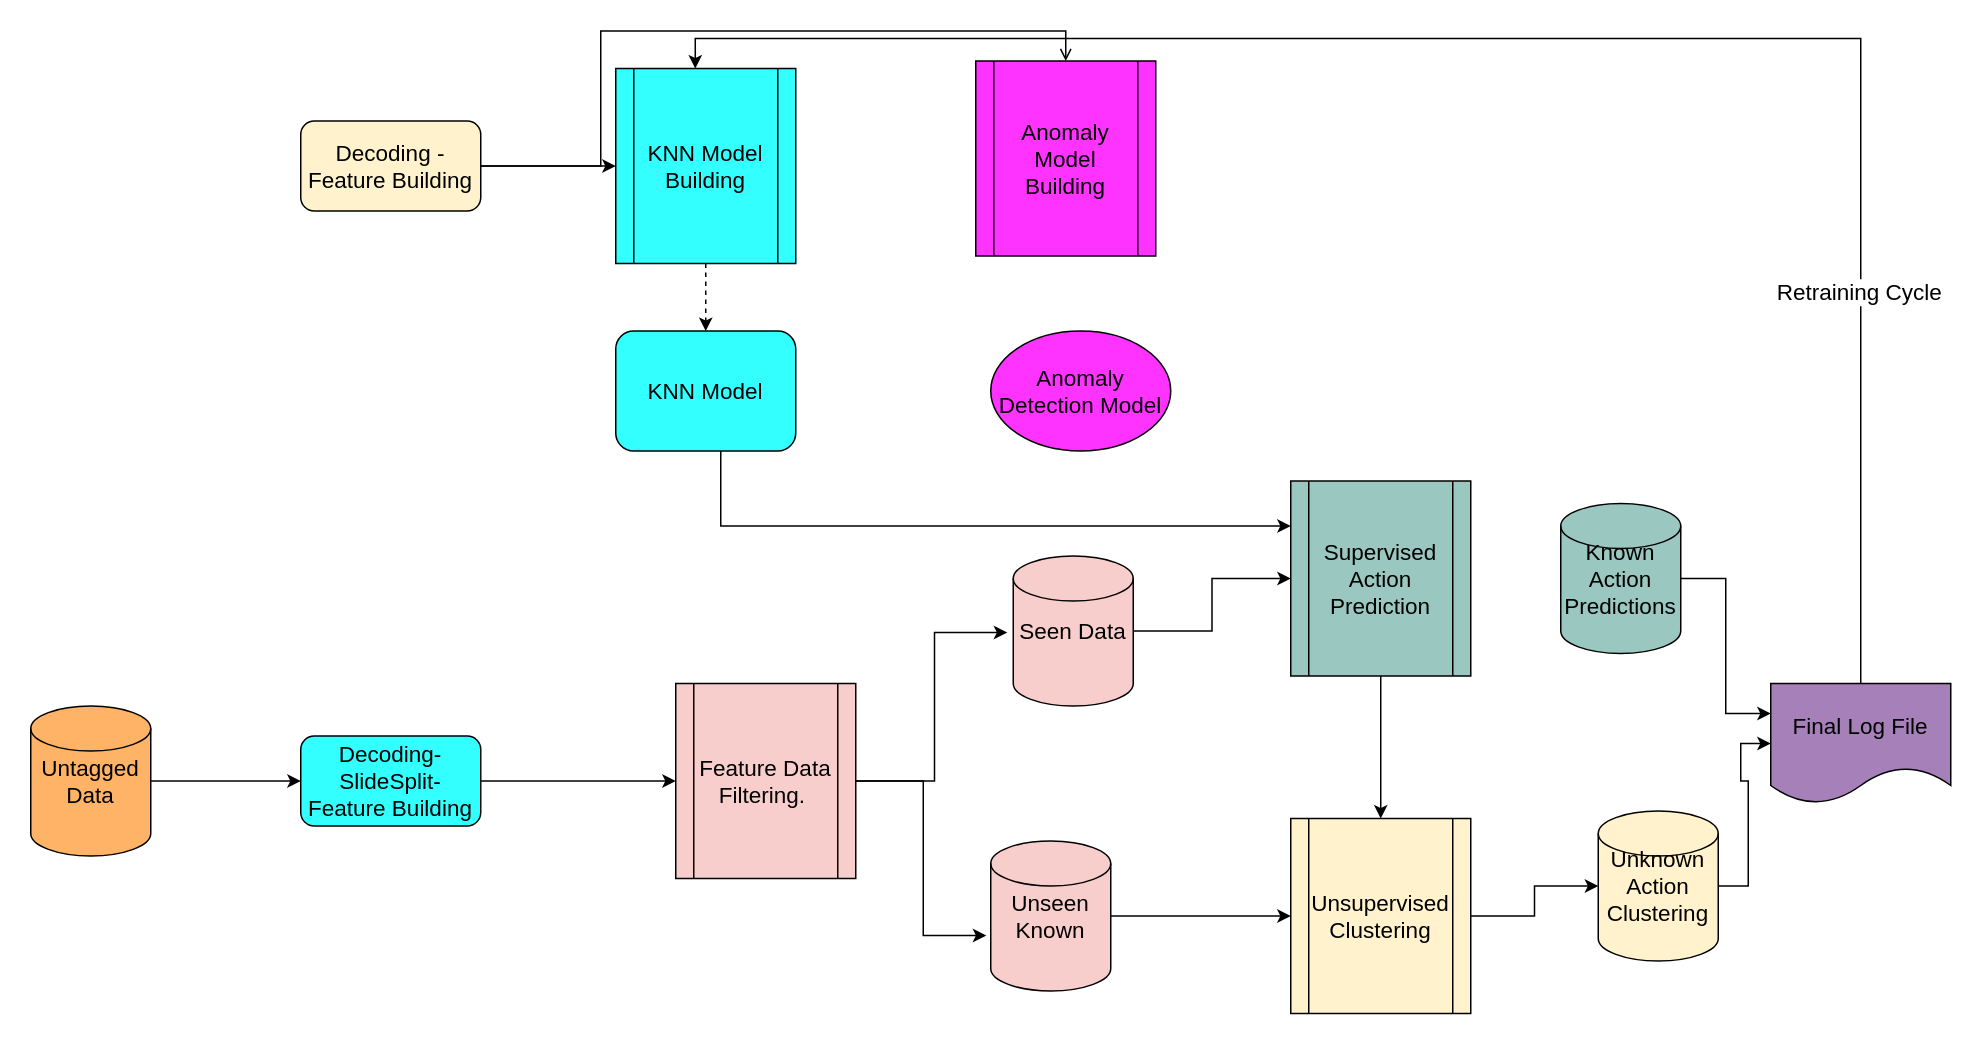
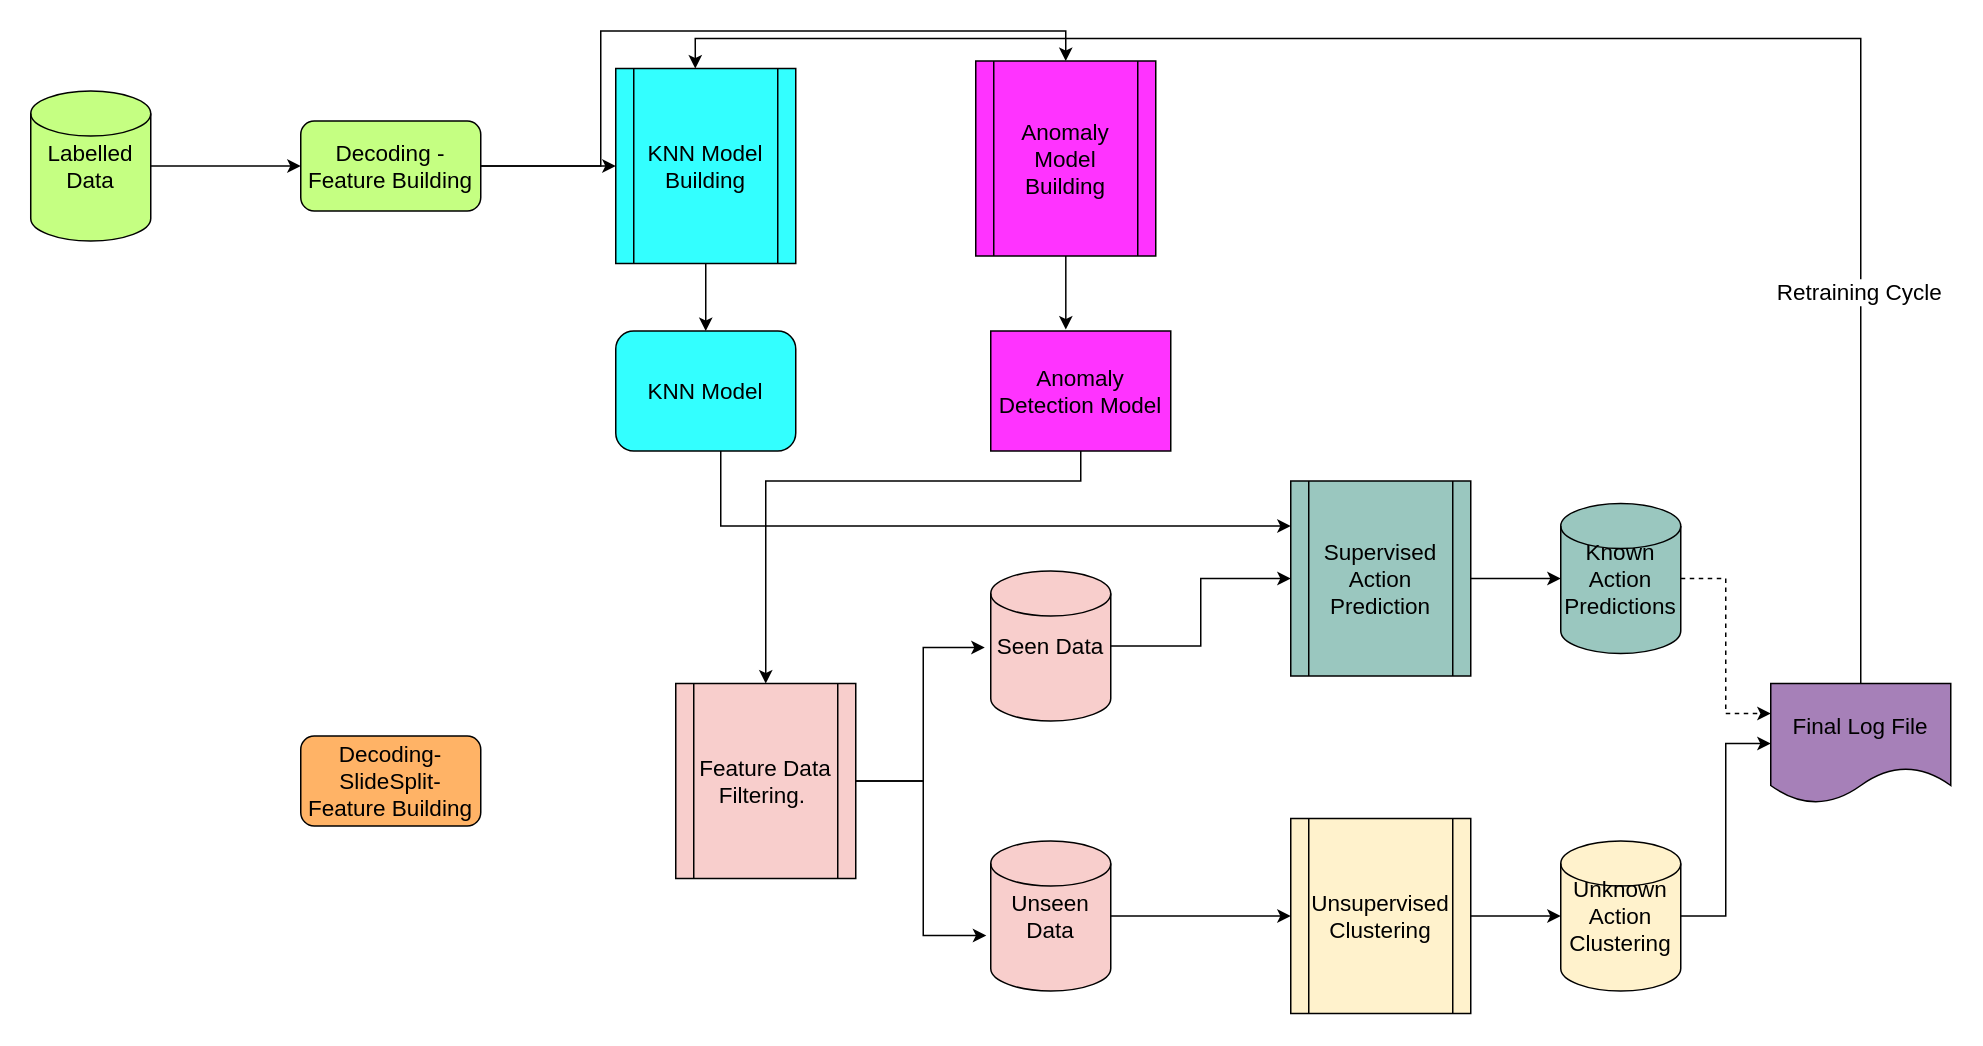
edge "Decoding - Feature Building" -> "Anomaly Model Building": arrowhead open -> classic
node "Labelled Data": added
edge "Labelled Data" -> "Decoding - Feature Building": added
node "Decoding - Feature Building": fillcolor #fff2cc -> #c5ff82
edge "Anomaly Model Building" -> "Anomaly Detection Model": added
edge "KNN Model Building" -> "KNN Model": style dashed -> solid
node "Anomaly Detection Model": shape ellipse -> rectangle
edge "Anomaly Detection Model" -> "Feature Data Filtering.": added
node "Seen Data": moved (1073, 631) -> (1051, 646)
edge "Known Action Predictions" -> "Final Log File": style solid -> dashed
edge "Supervised Action Prediction" -> "Unsupervised Clustering": now "Supervised Action Prediction" -> "Known Action Predictions"
node "Untagged Data": removed
edge "Untagged Data" -> "Decoding-SlideSplit-Feature Building": removed
node "Decoding-SlideSplit-Feature Building": fillcolor #33ffff -> #ffb366
edge "Decoding-SlideSplit-Feature Building" -> "Feature Data Filtering.": removed
node "Unknown Action Clustering": moved (1658, 886) -> (1621, 916)
node "Unseen Known": label "Unseen Known" -> "Unseen Data"
